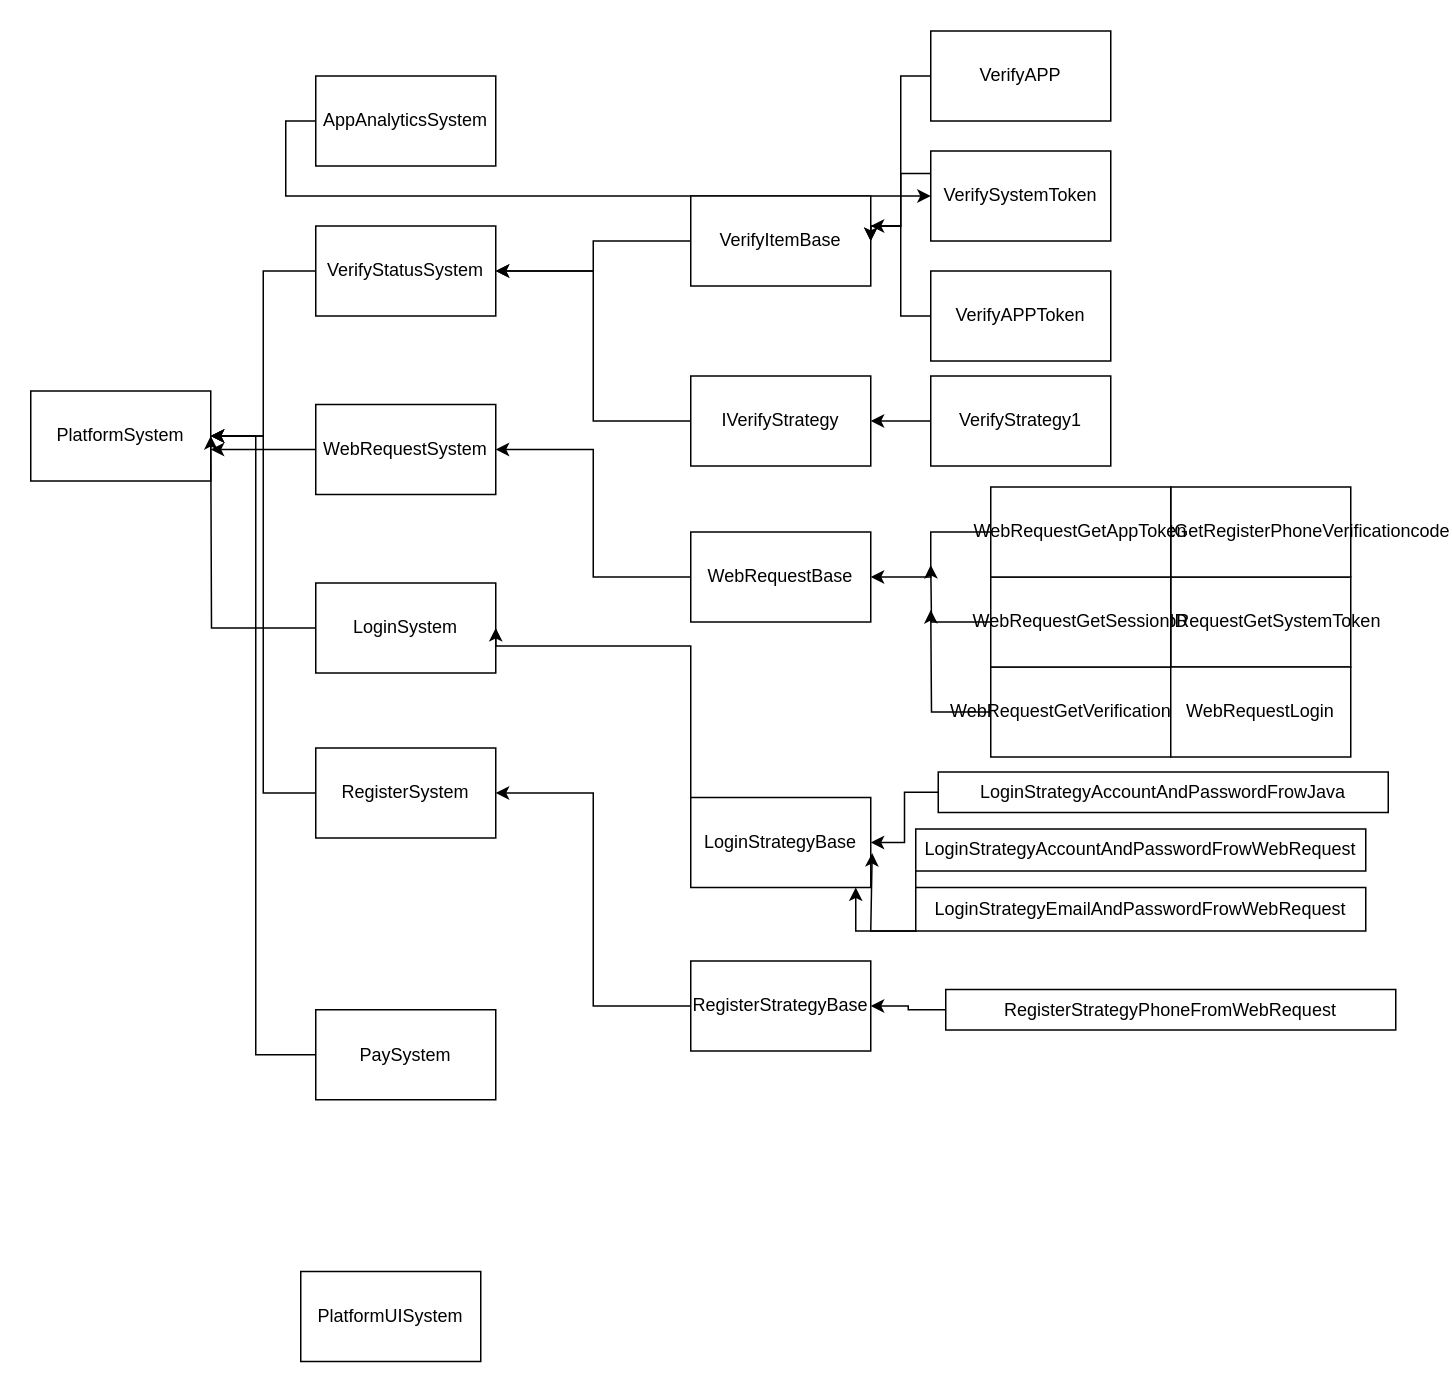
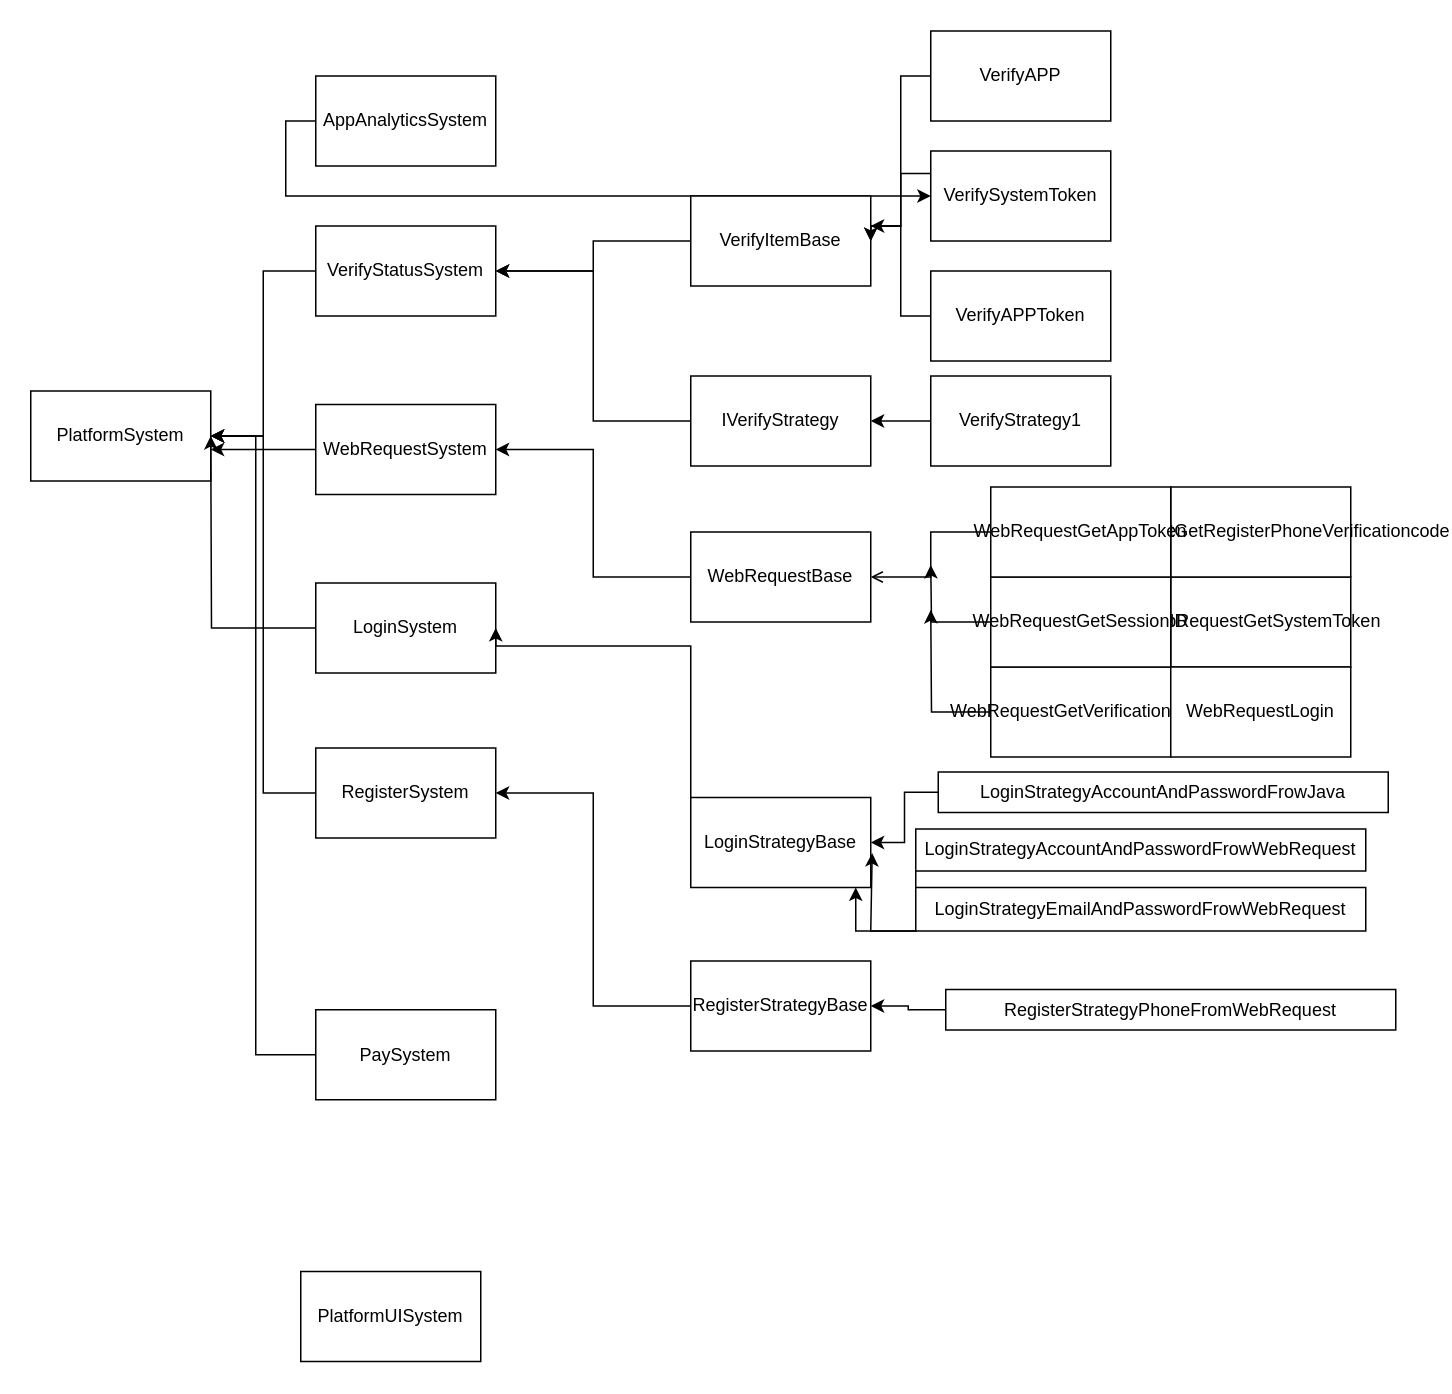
edge "WebRequestGetAppToken" -> "WebRequestBase": arrowhead classic -> open
